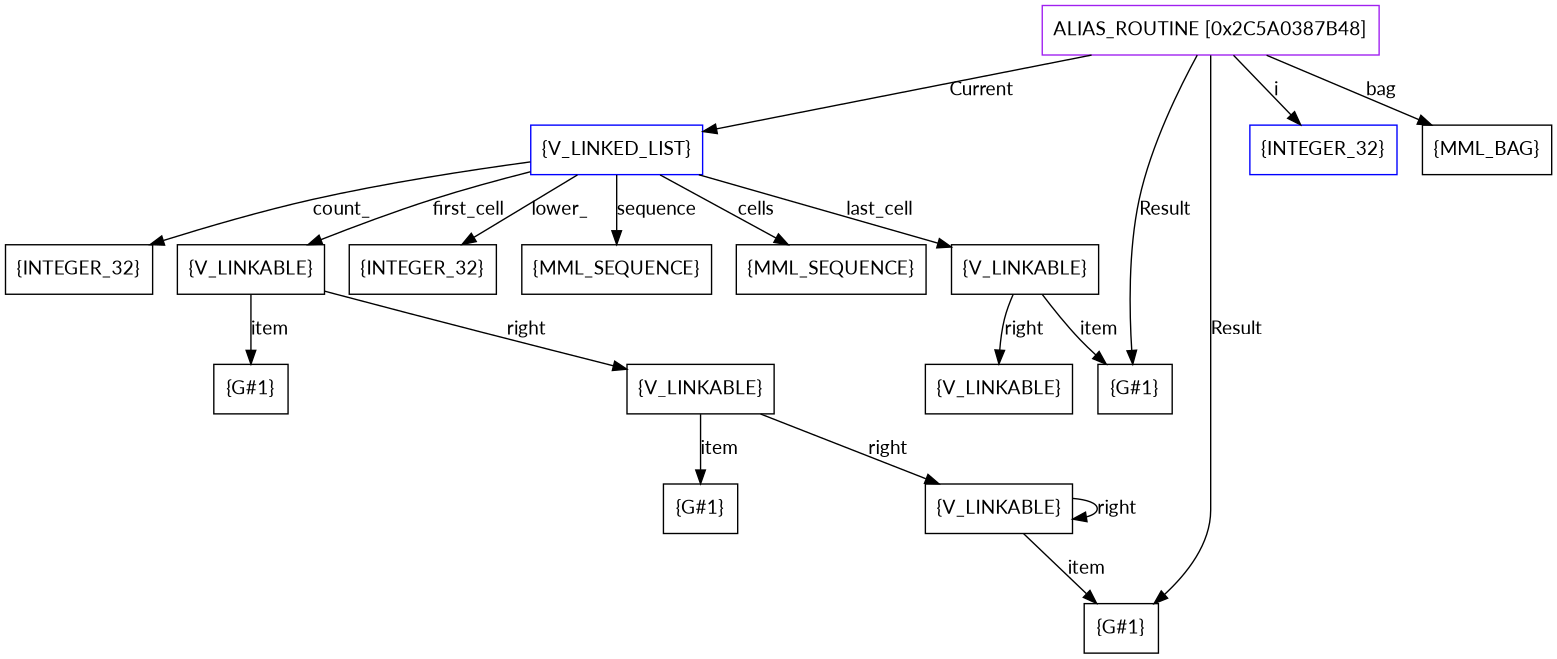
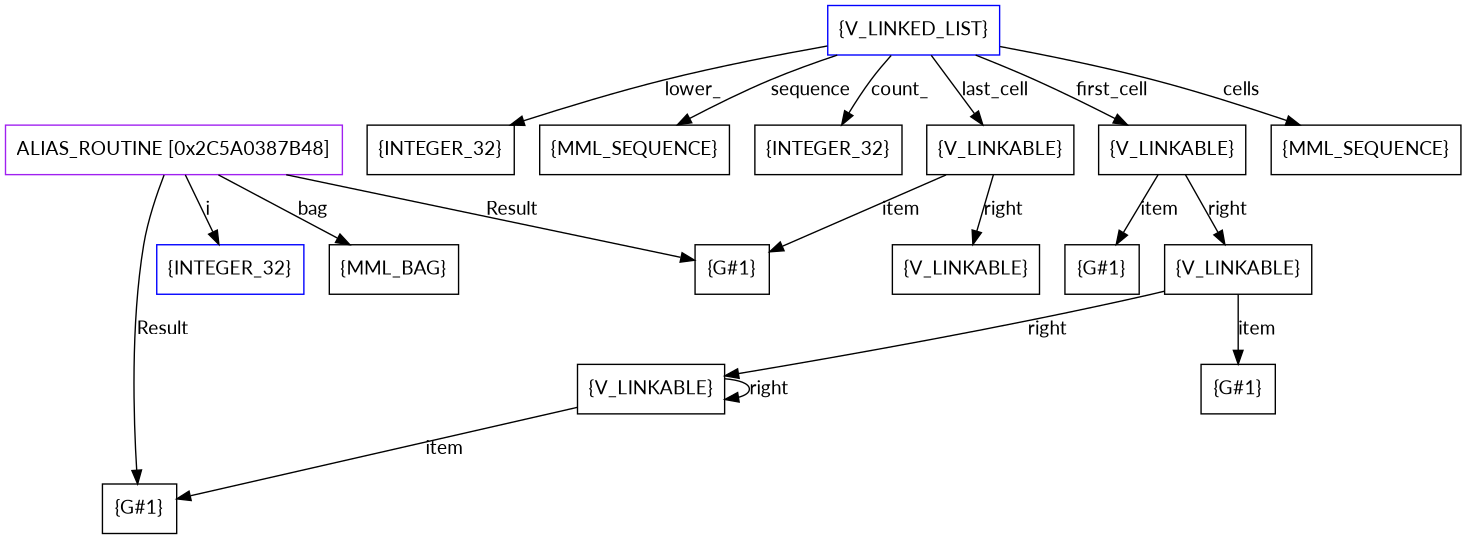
edge "ALIAS_ROUTINE [0x2C5A0387B48]" -> "{V_LINKED_LIST}": removed, label "Current"
